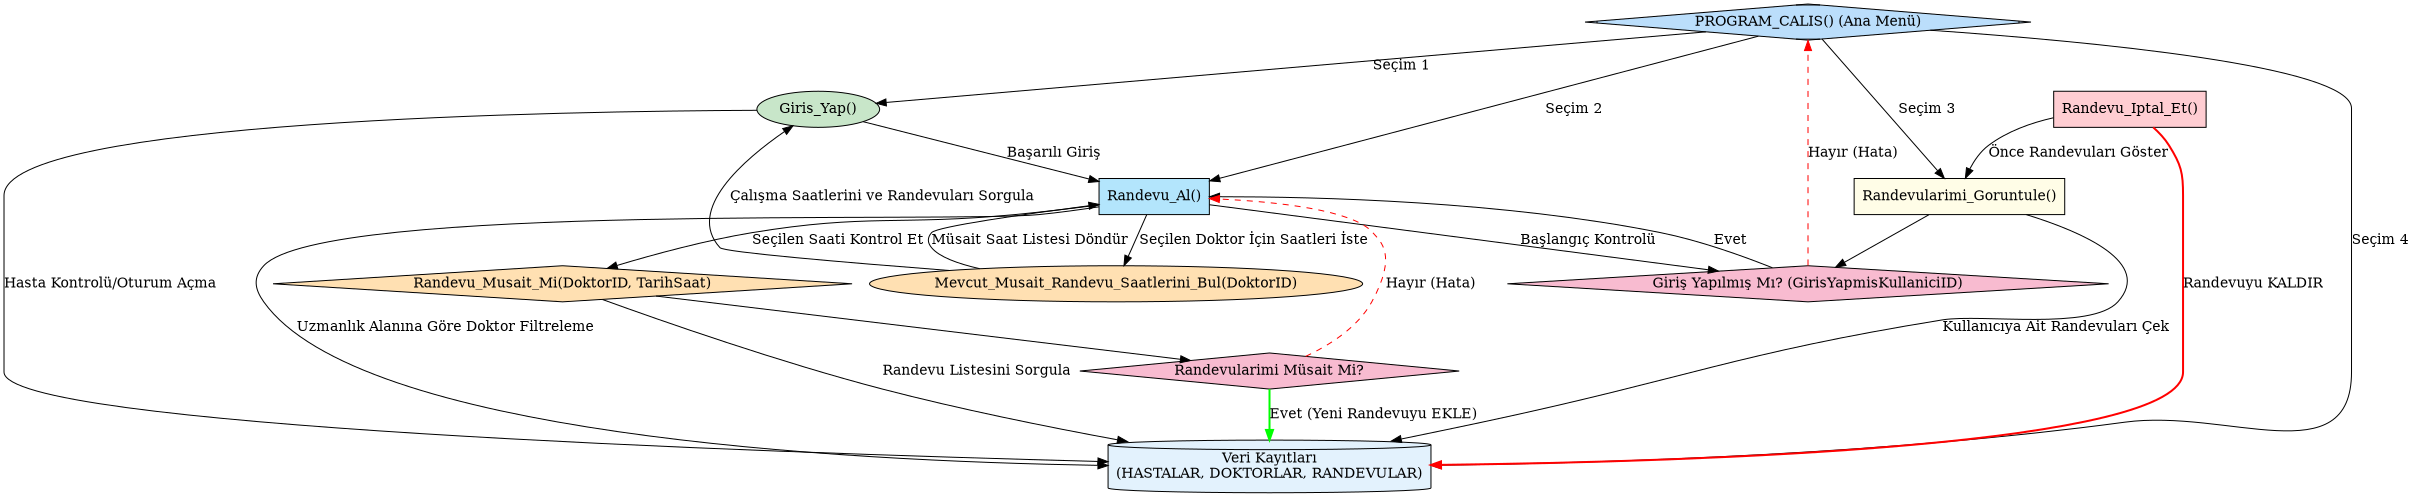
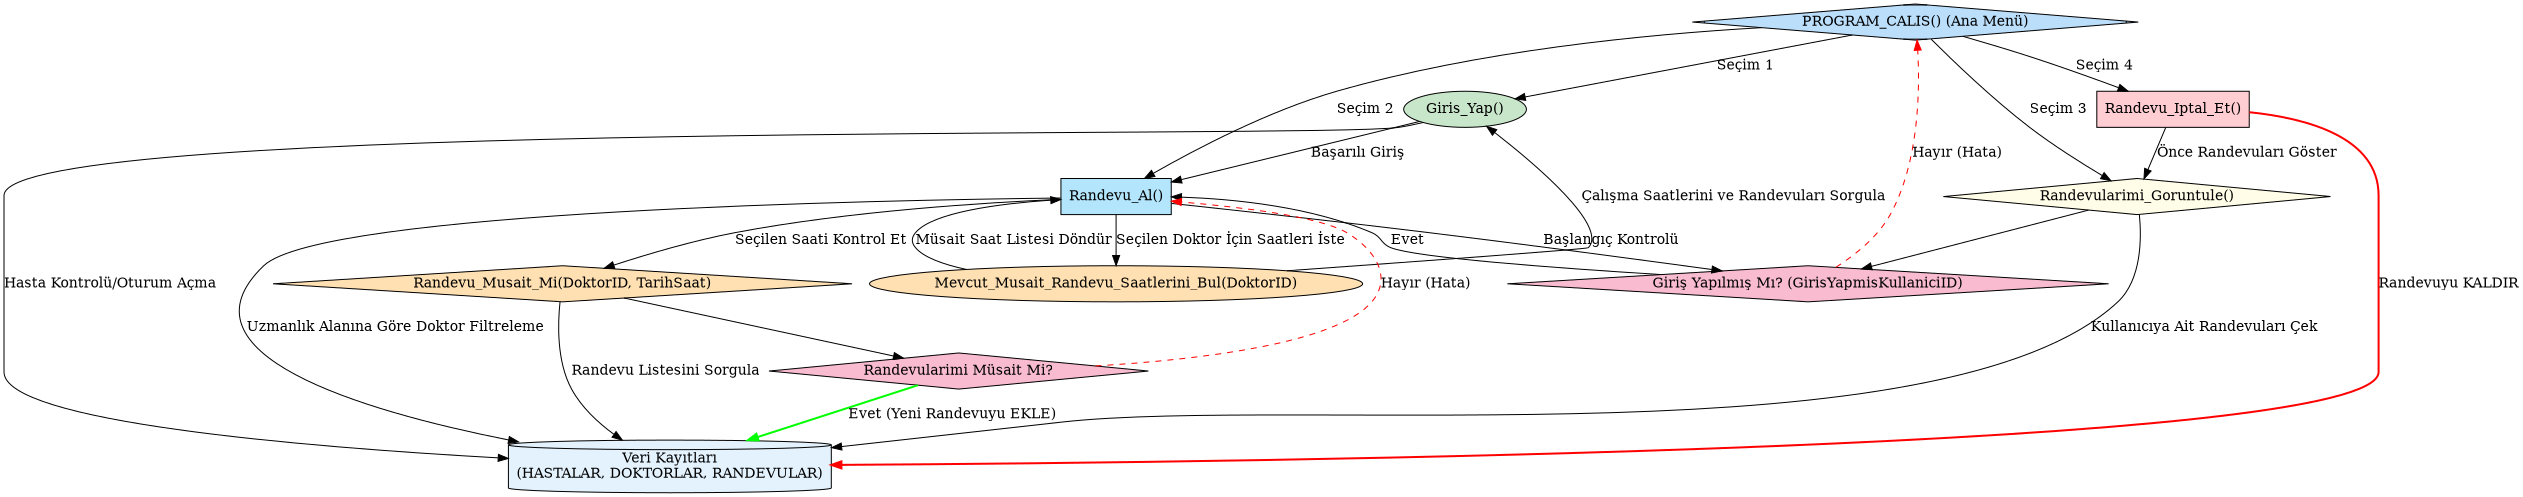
node "Randevularimi_Goruntule()": shape box -> diamond
edge "PROGRAM_CALIS() (Ana Menü)" -> "Veri Kayıtları (HASTALAR, DOKTORLAR, RANDEVULAR)": now "PROGRAM_CALIS() (Ana Menü)" -> "Randevu_Iptal_Et()"
